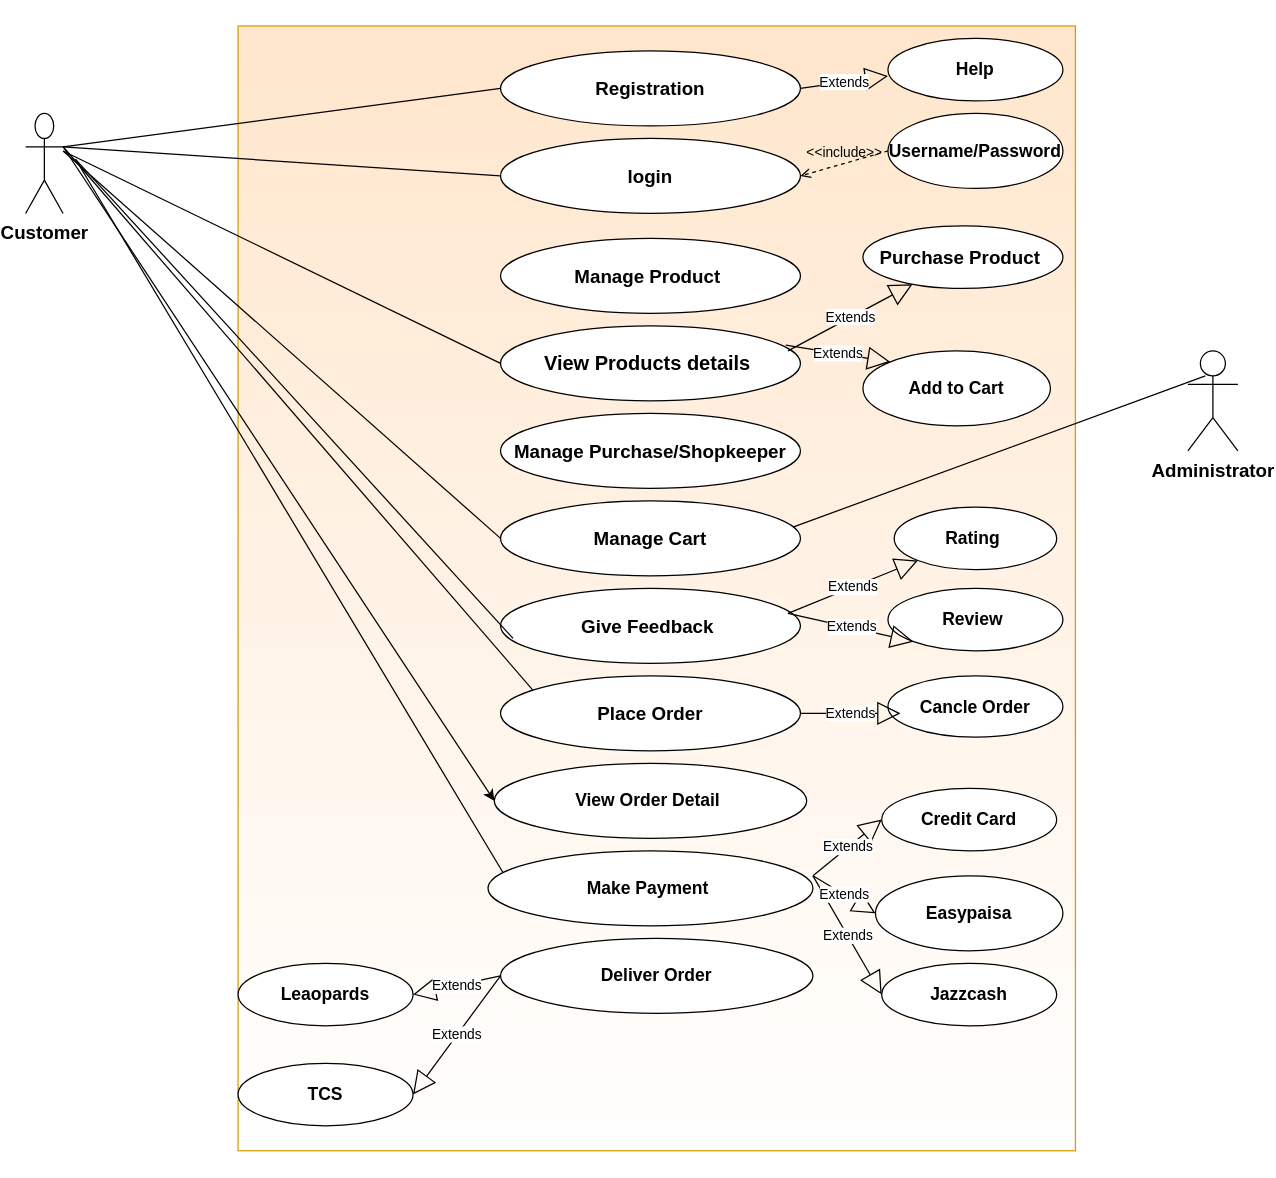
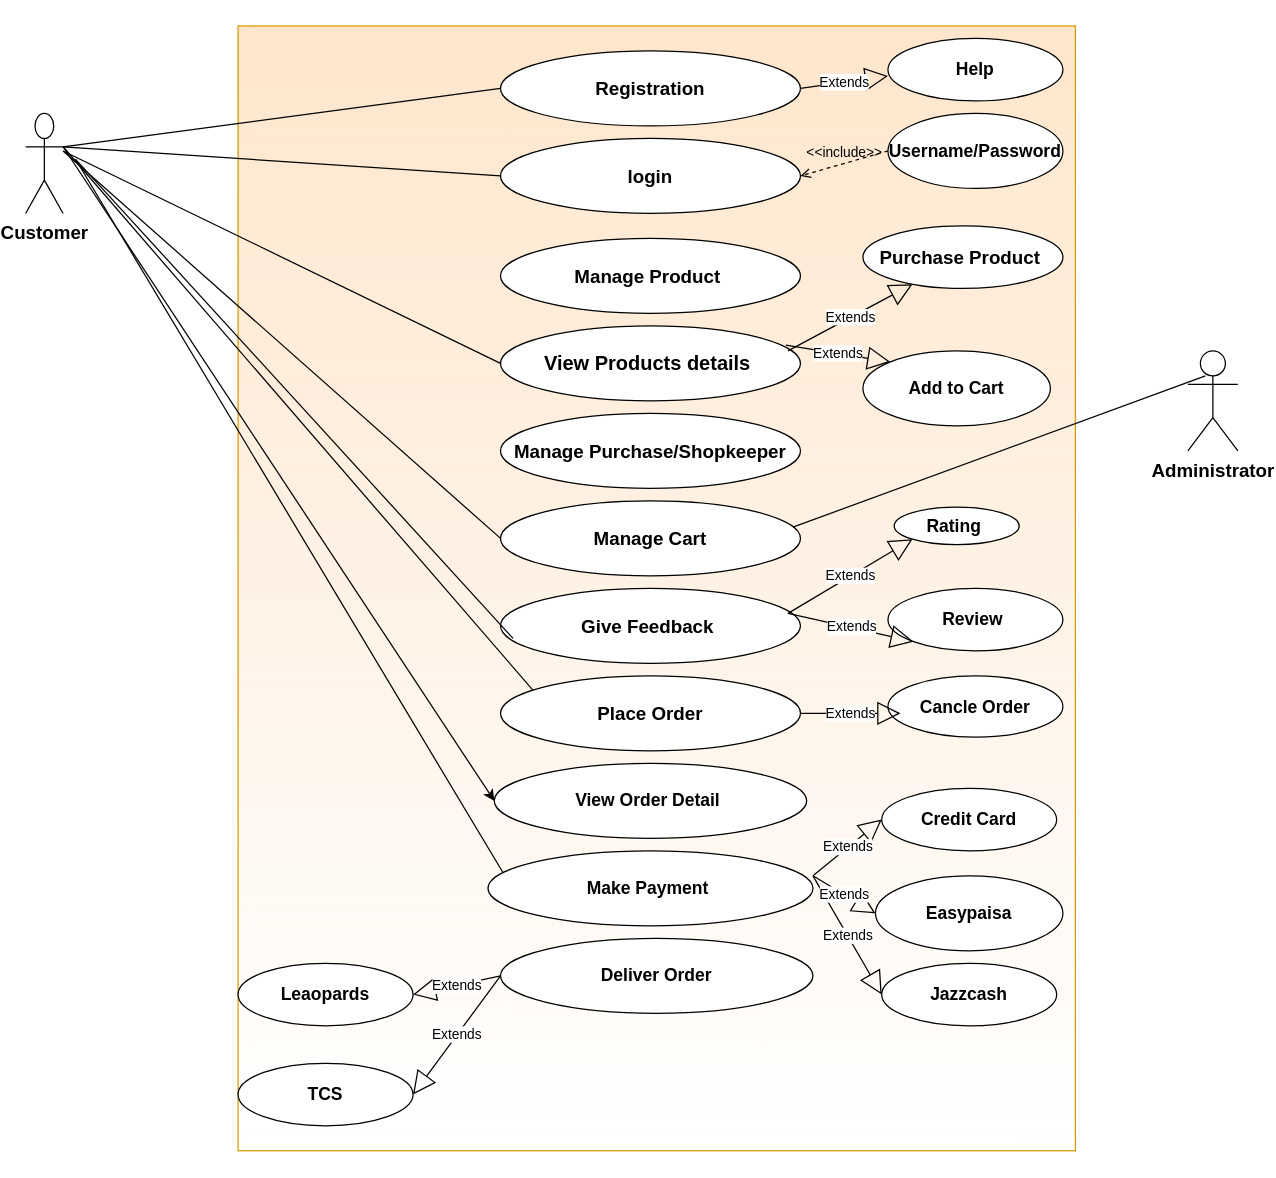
node "Rating": size 163x63 -> 125x38
